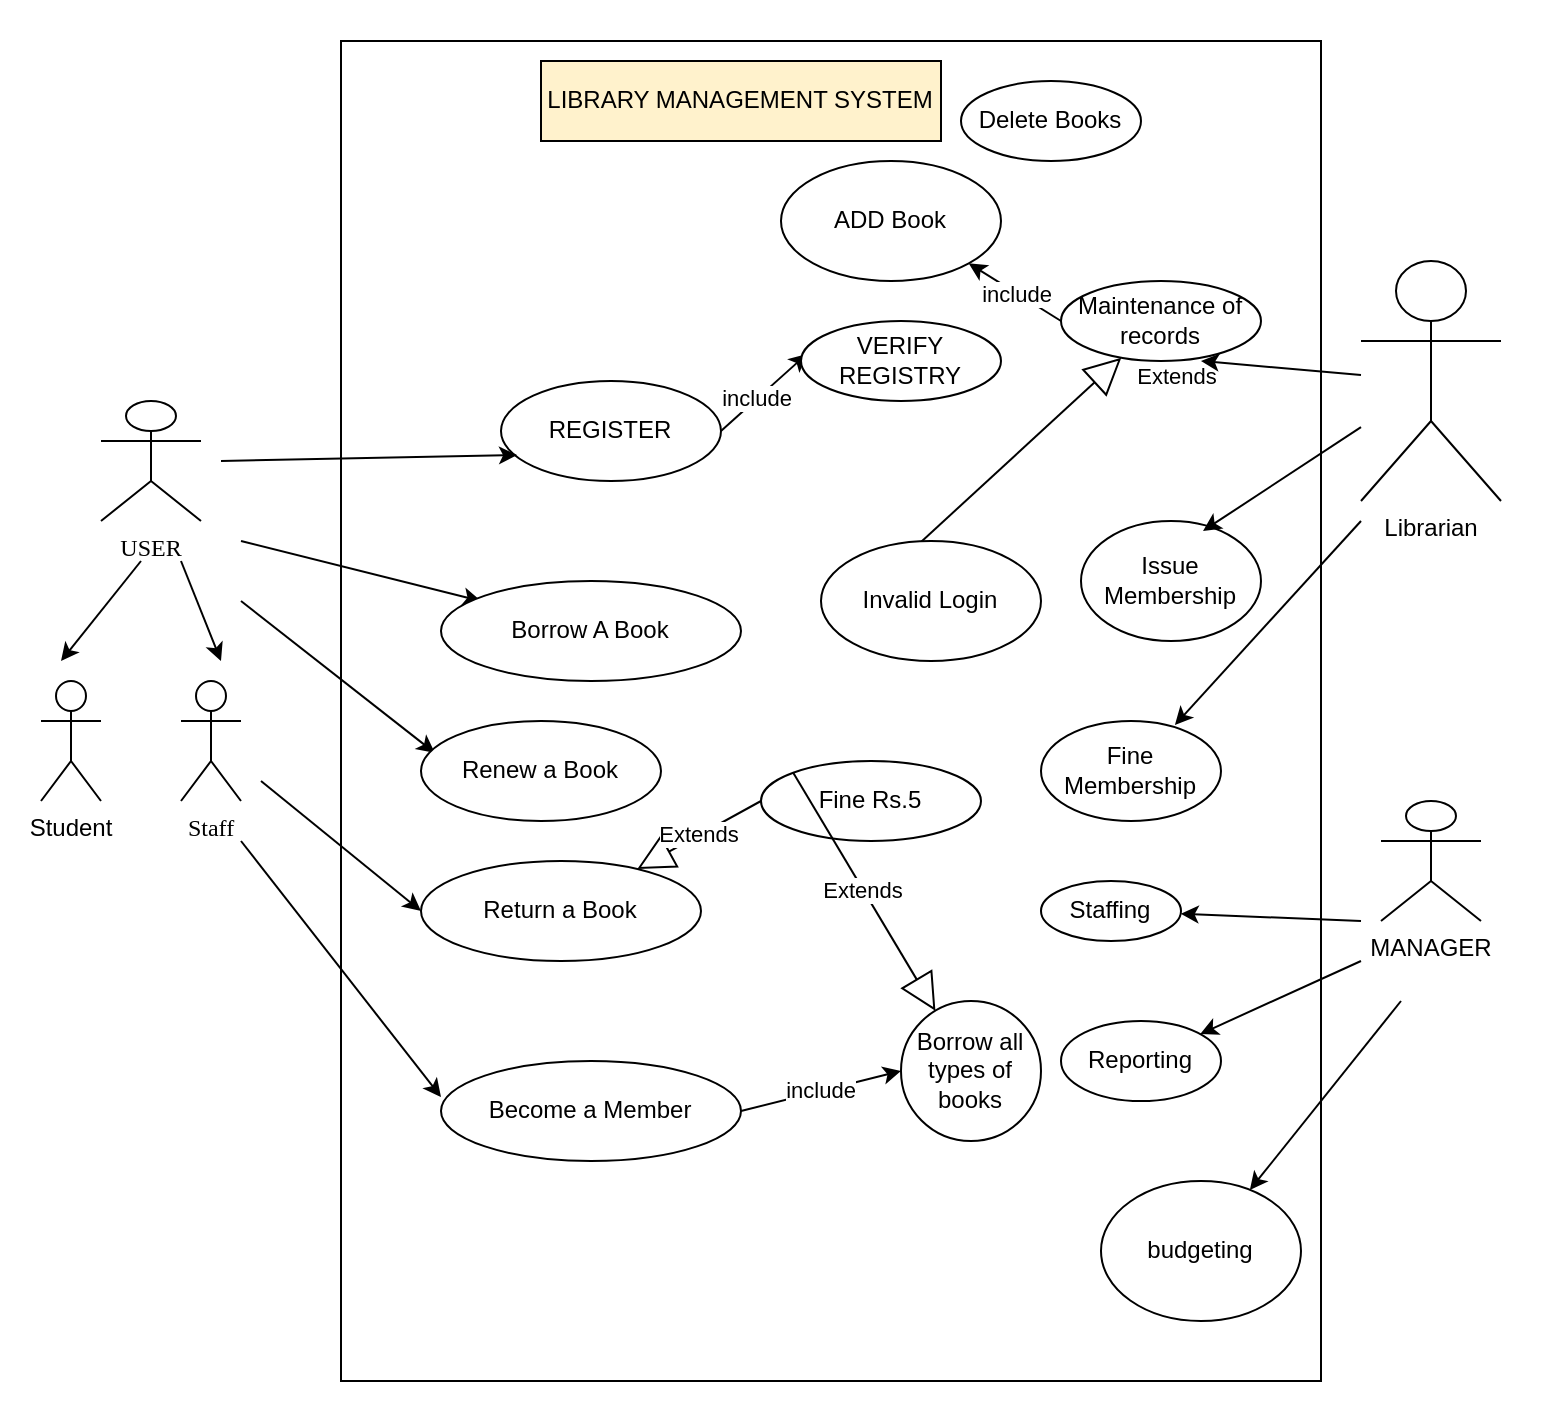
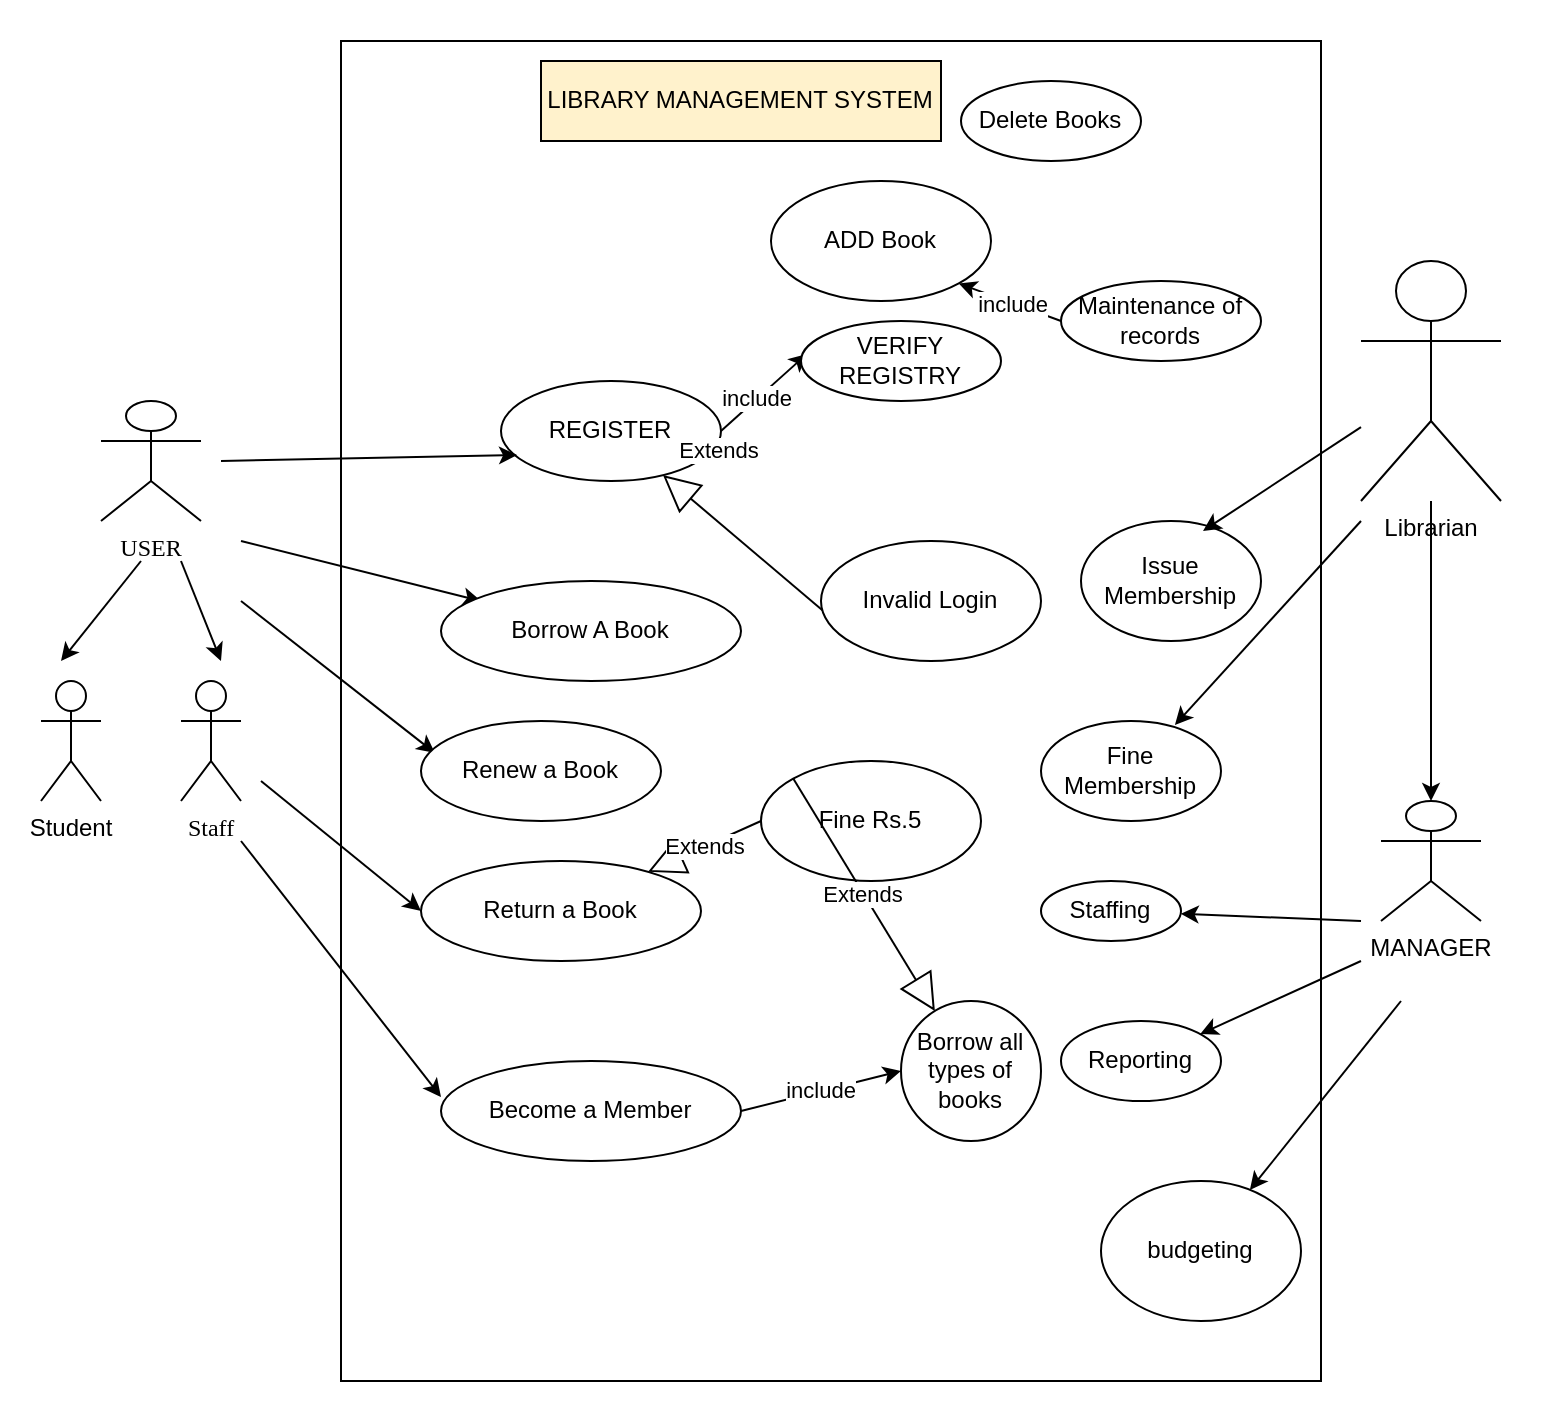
node "ADD Book": moved (891, 221) -> (881, 241)
edge "Librarian" -> "Maintenance of records": now "Librarian" -> "MANAGER"
edge "Invalid Login" -> "Maintenance of records": now "Invalid Login" -> "REGISTER"
node "Fine Rs.5": size 220x80 -> 220x120
